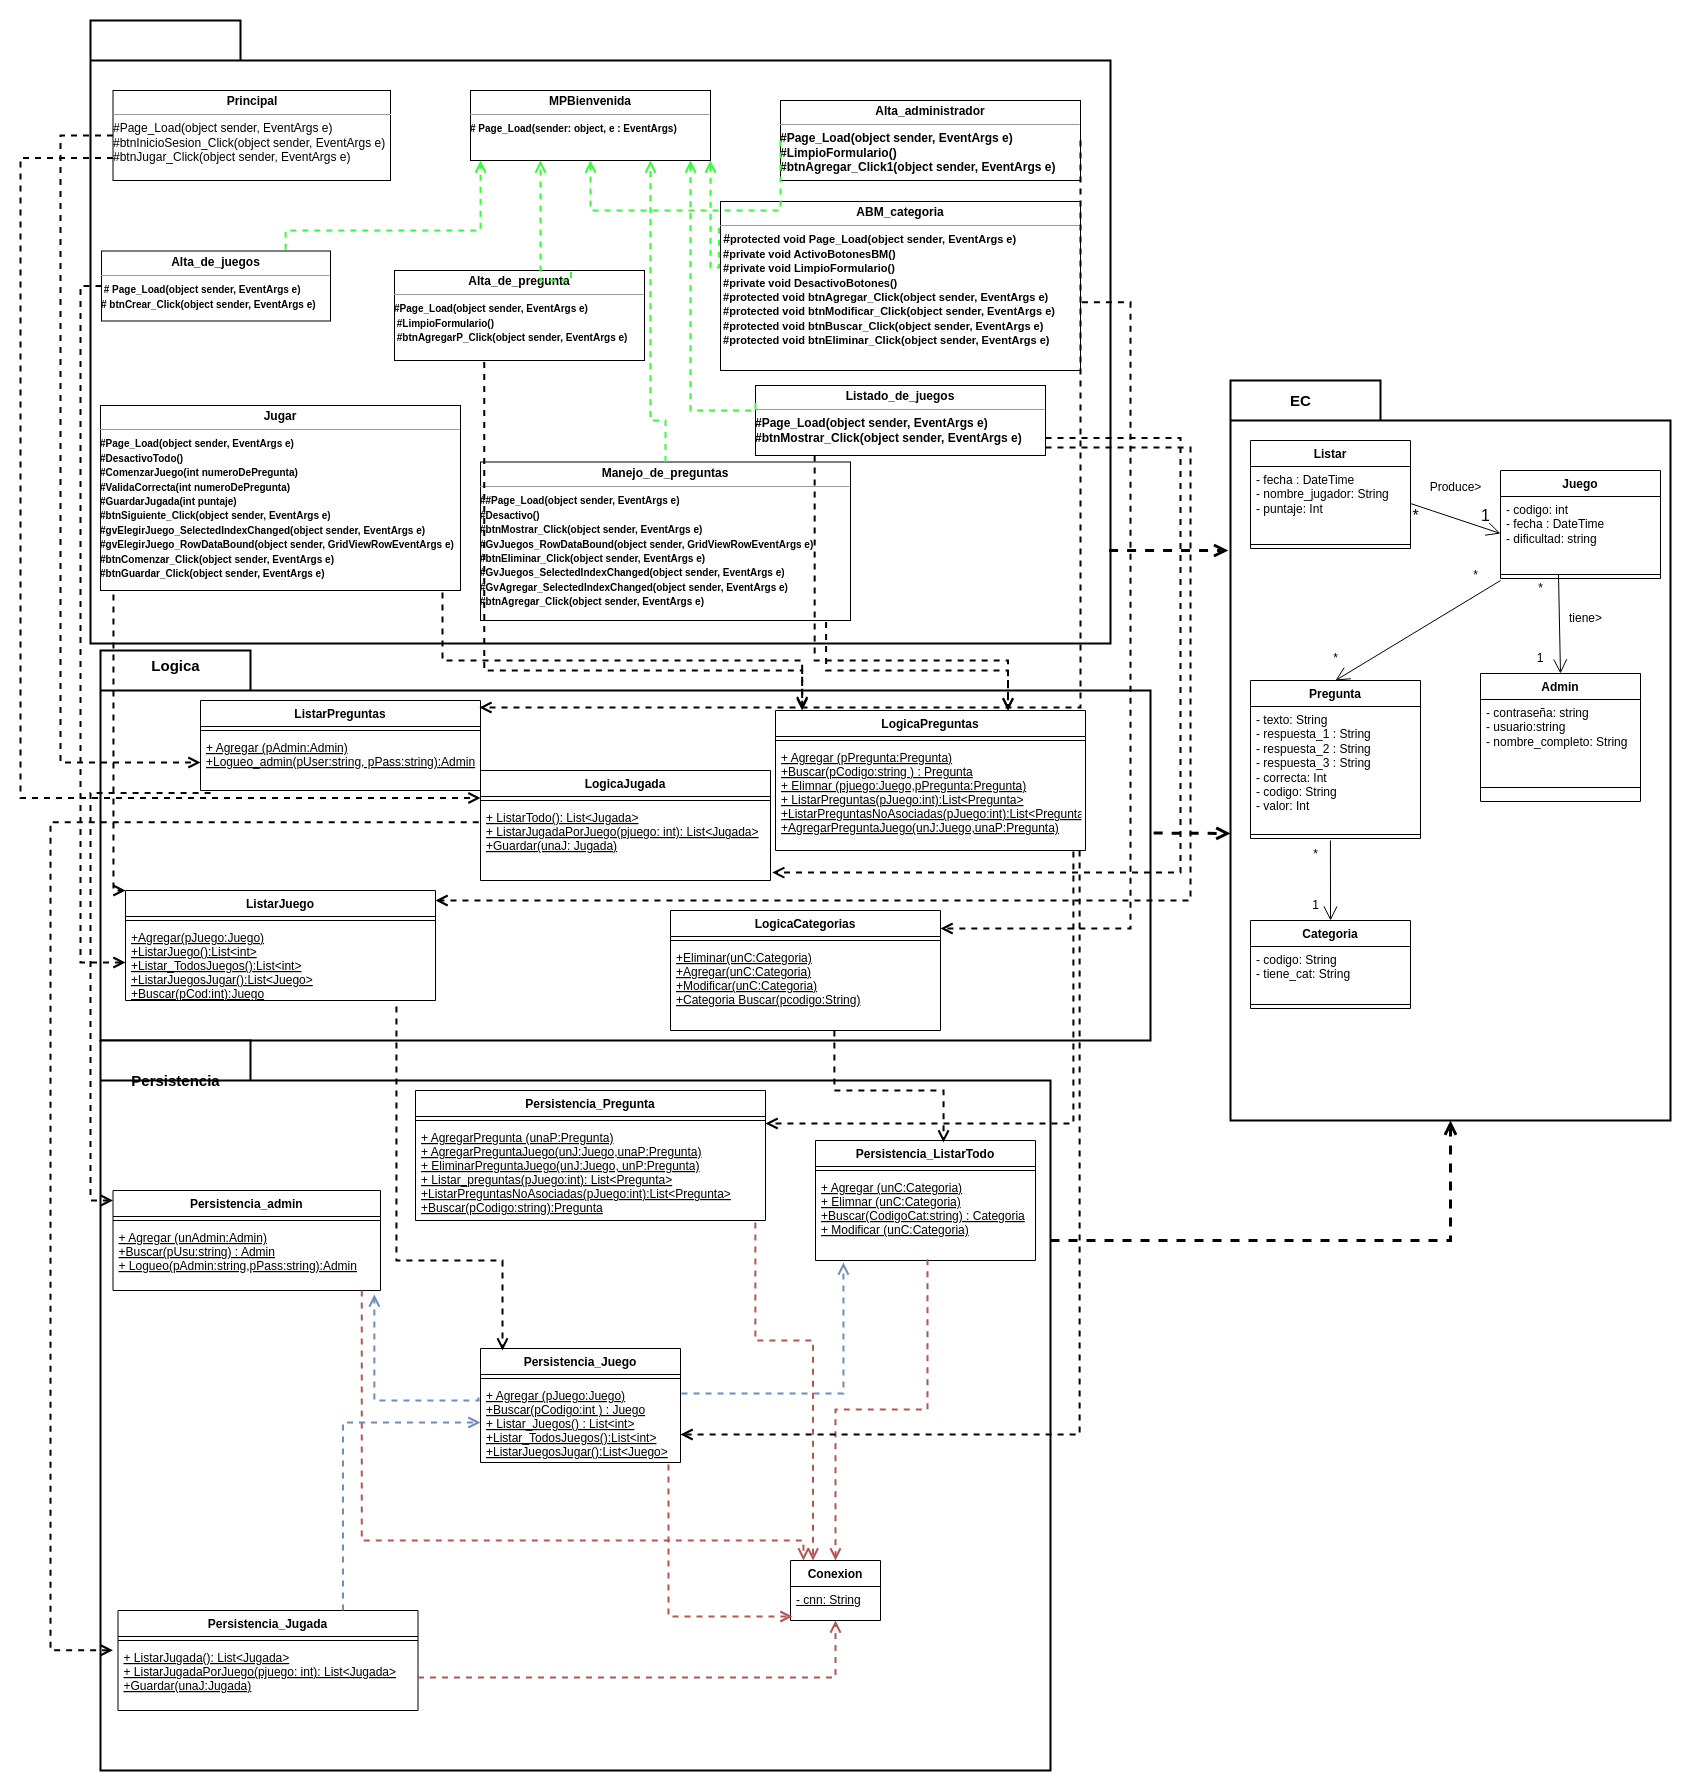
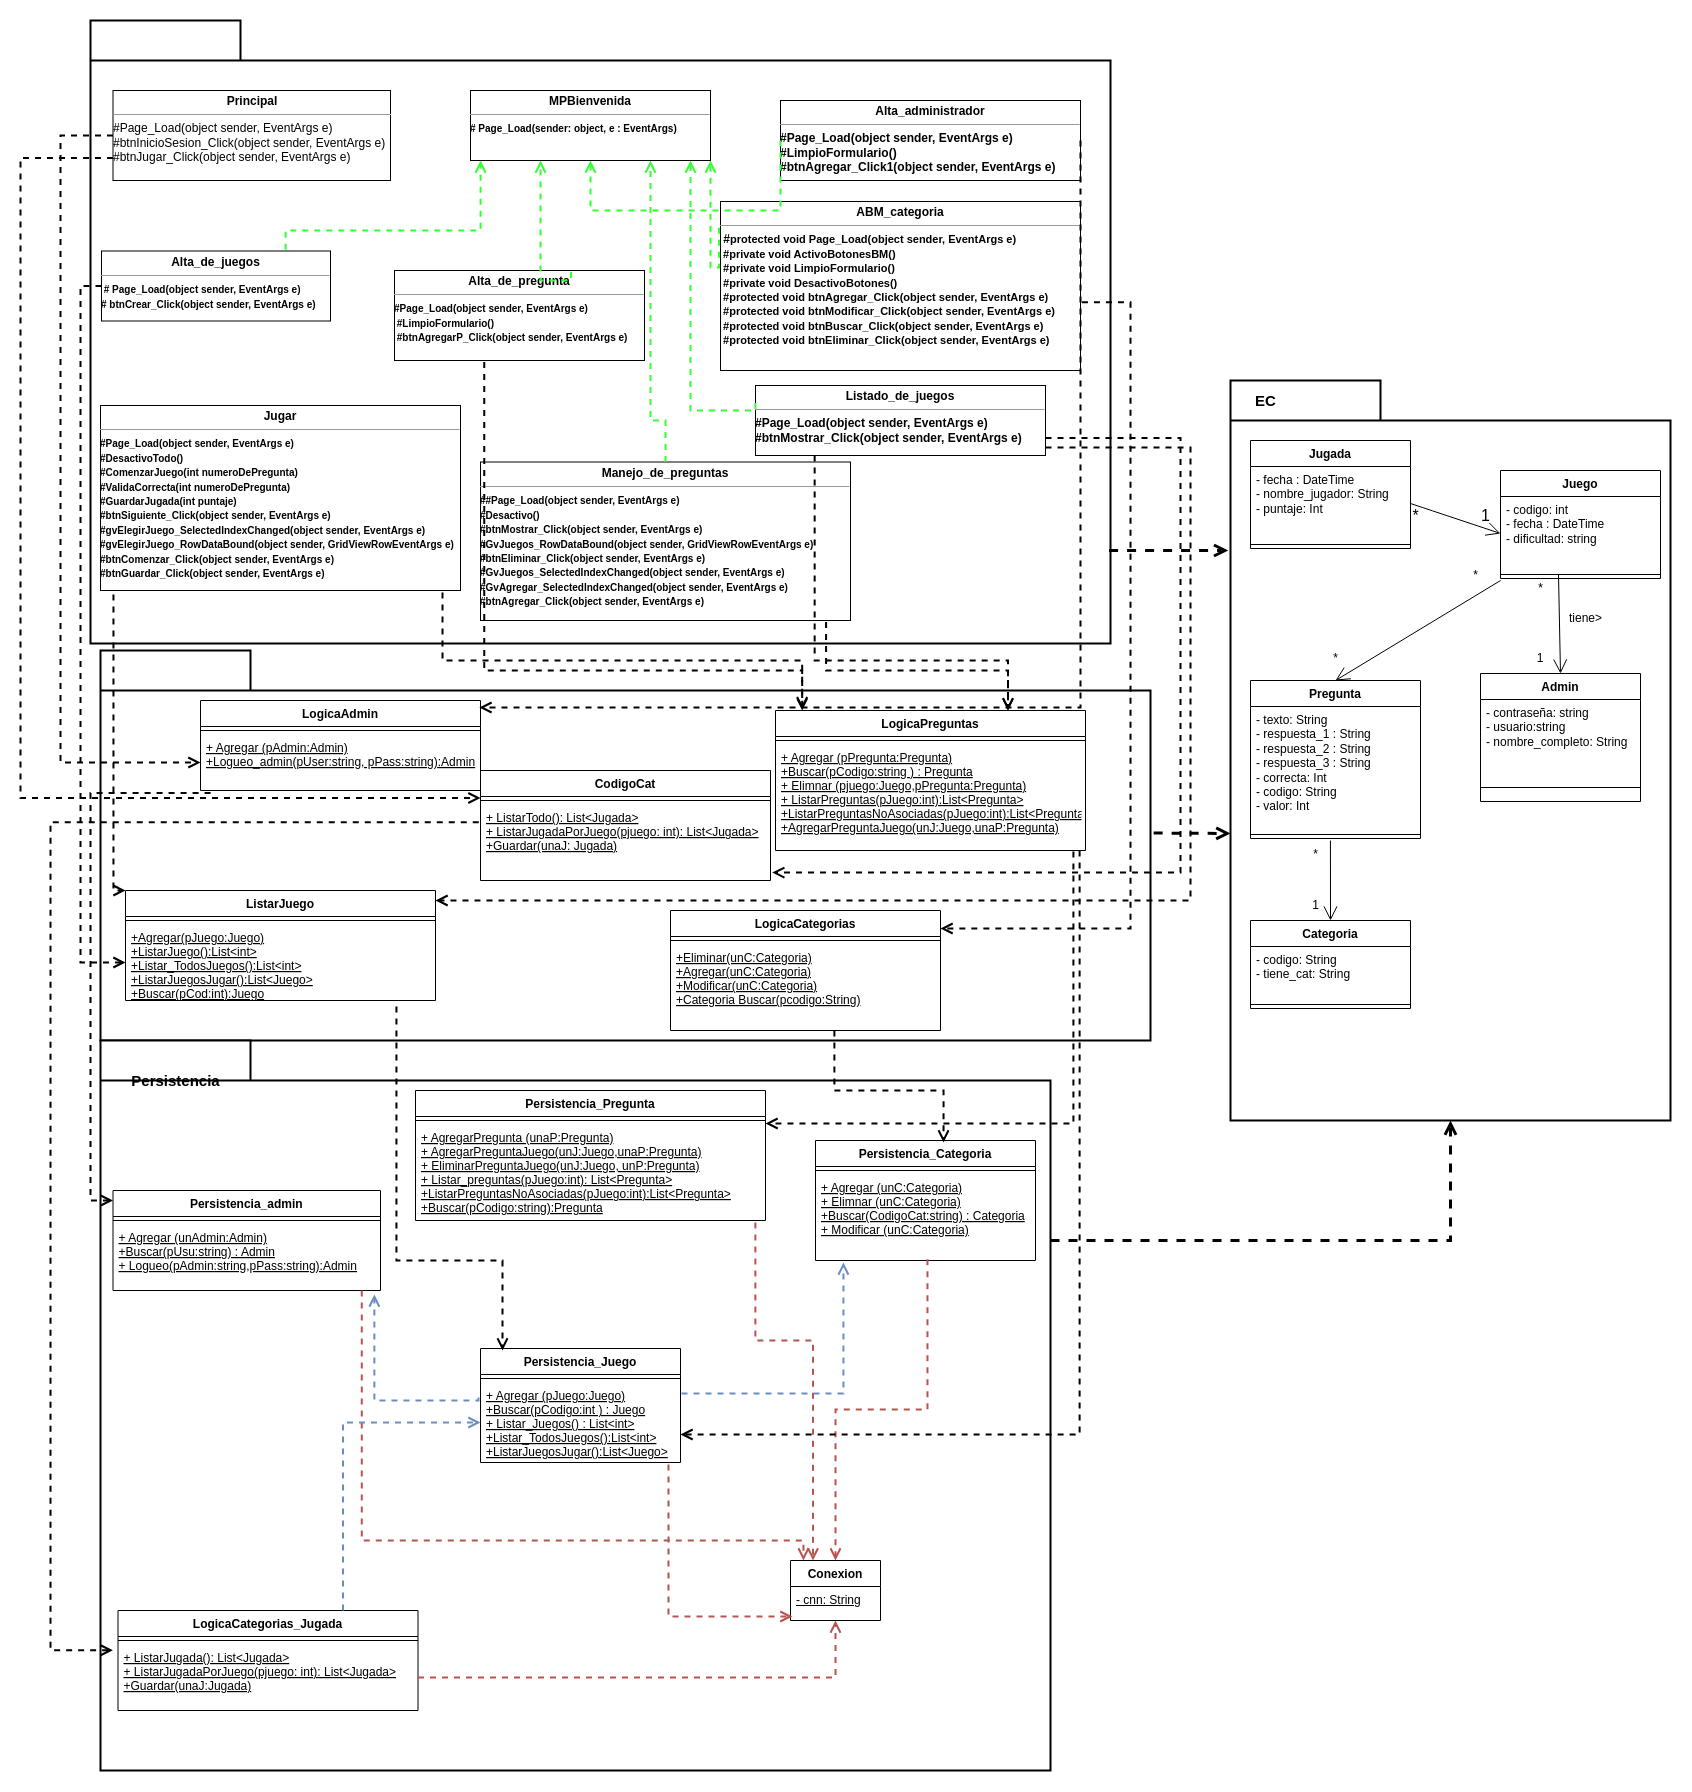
node "EC": moved (1301, 401) -> (1266, 401)
node "Listar": label "Listar" -> "Jugada"
node "Produce>": removed
node "Logica": removed
node "ListarPreguntas": label "ListarPreguntas" -> "LogicaAdmin"
node "LogicaJugada": label "LogicaJugada" -> "CodigoCat"
node "Persistencia_ListarTodo": label "Persistencia_ListarTodo" -> "Persistencia_Categoria"
node "Persistencia_Jugada": label "Persistencia_Jugada" -> "LogicaCategorias_Jugada"
